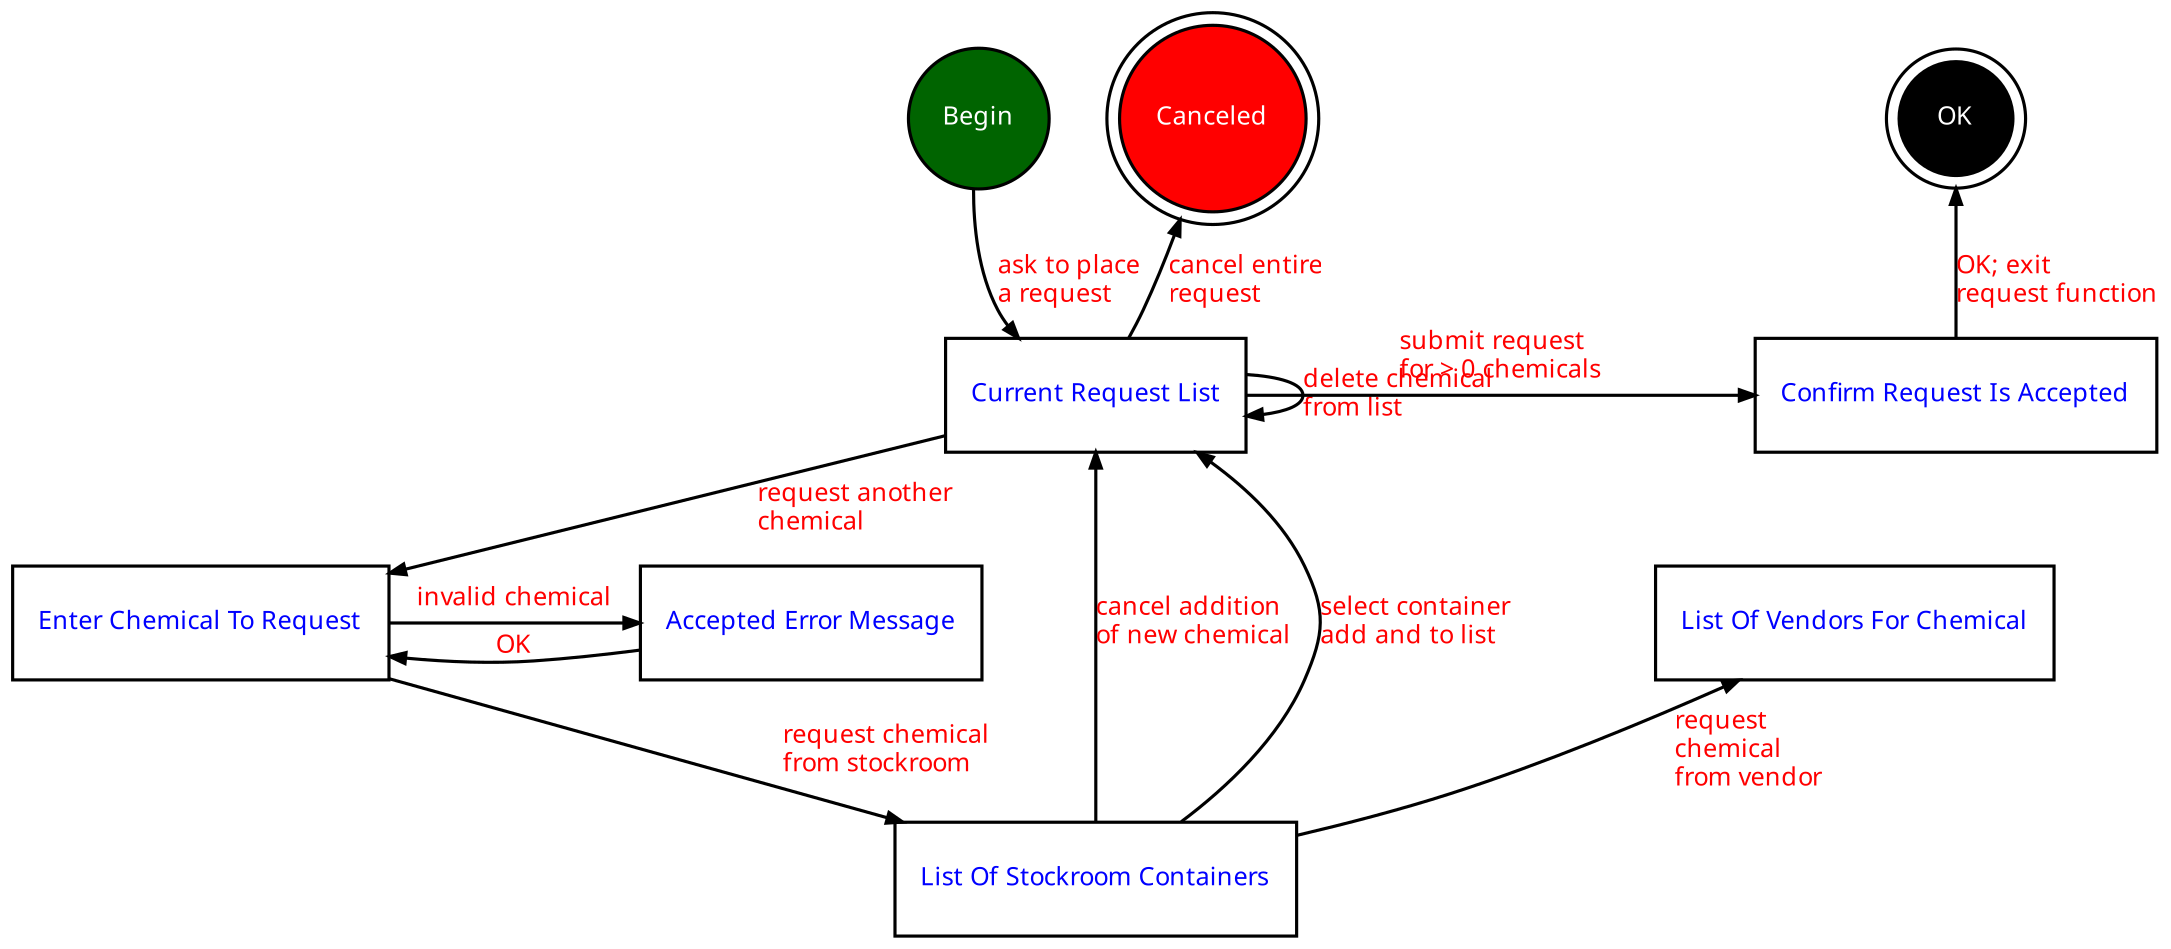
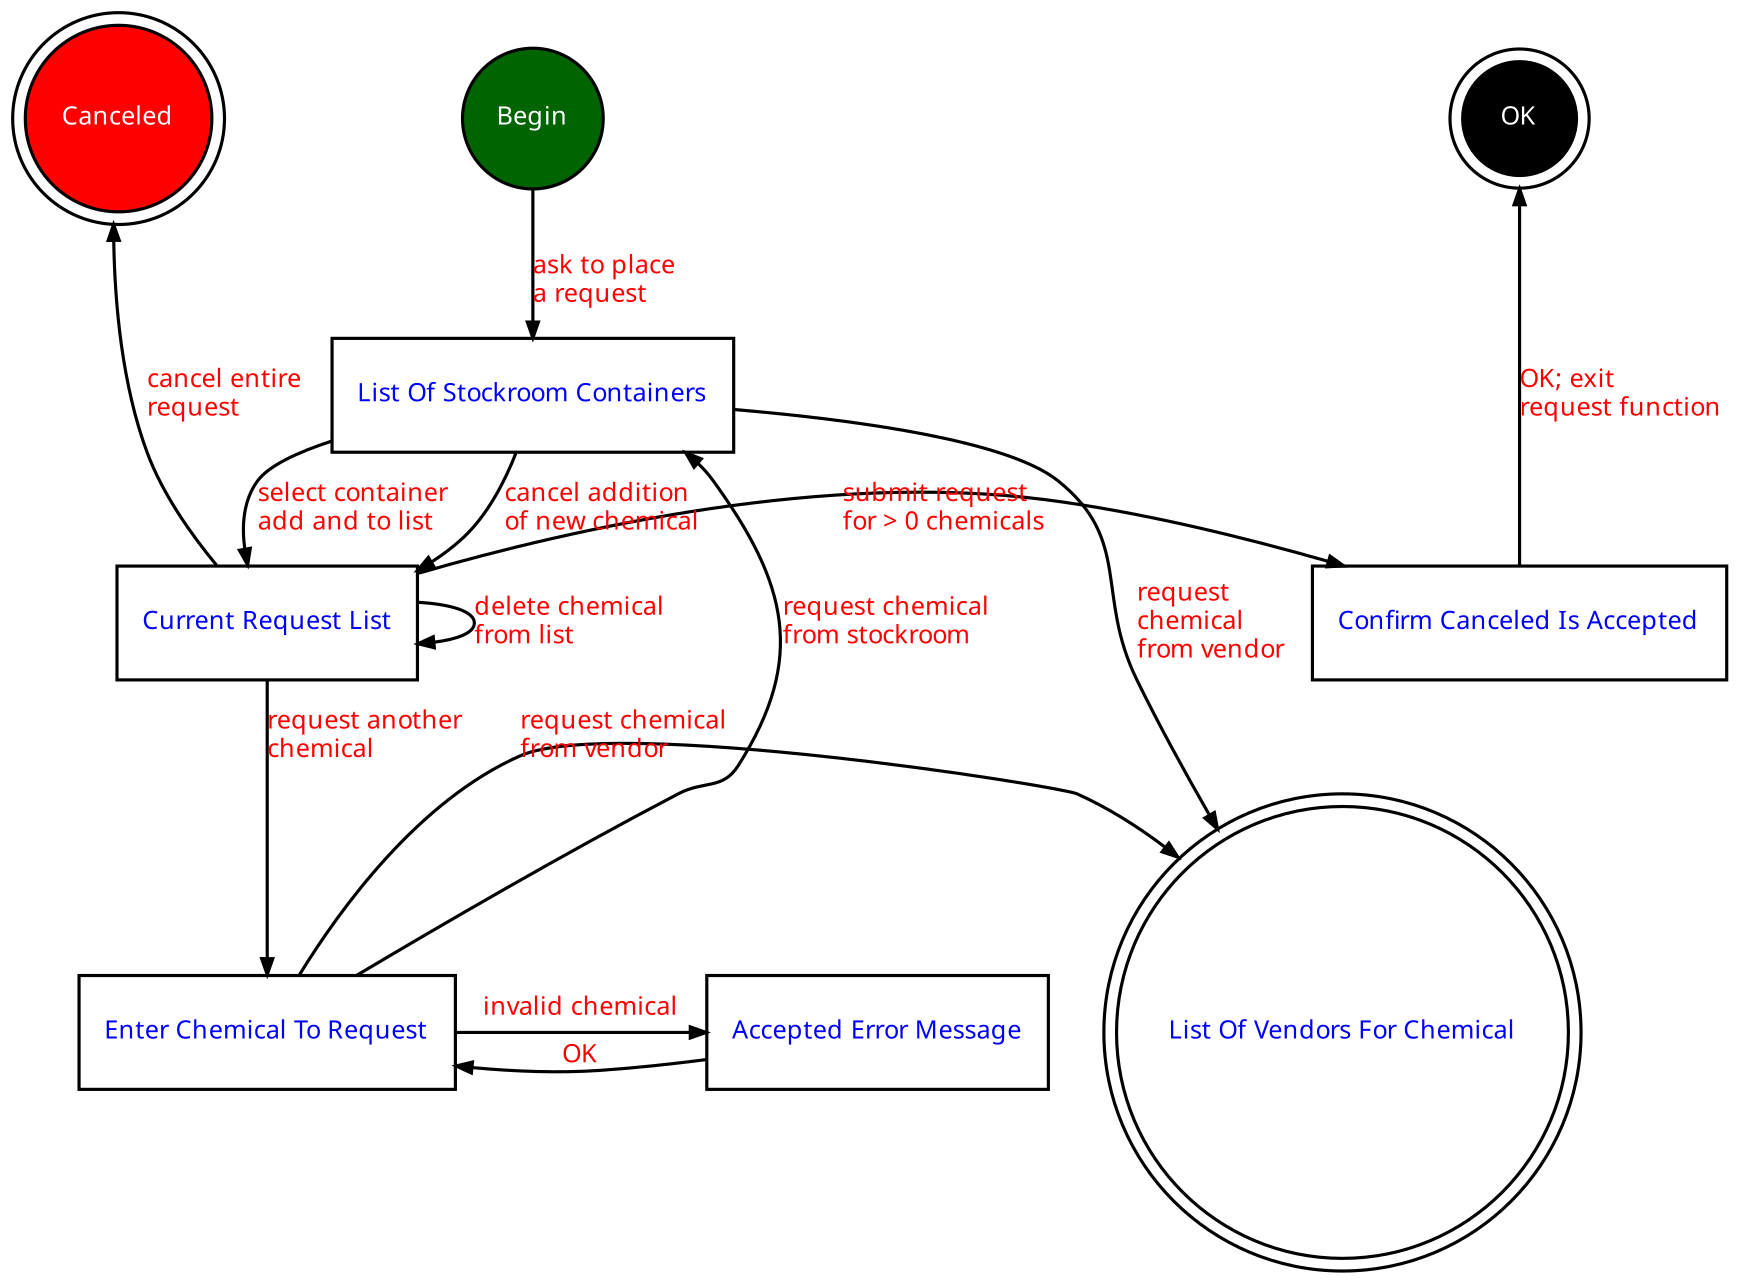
edge "Begin" -> "Current Request List": now "Begin" -> "List Of Stockroom Containers"
node "Confirm Request Is Accepted": label "Confirm Request Is Accepted" -> "Confirm Canceled Is Accepted"
node "List Of Vendors For Chemical": shape box -> doublecircle
edge "Enter Chemical To Request" -> "List Of Vendors For Chemical": added, label "request chemical from vendor"
